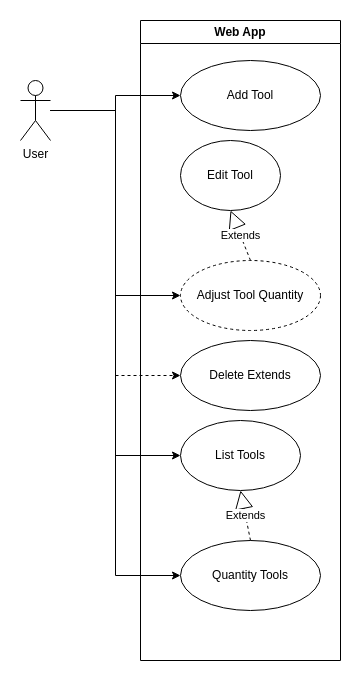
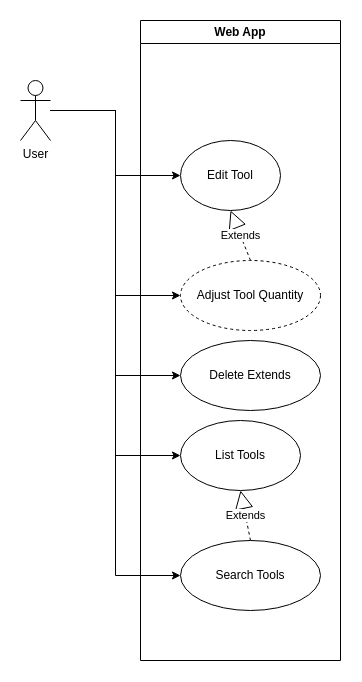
edge "User" -> "Add Tool": removed
node "Add Tool": removed
edge "User" -> "Edit Tool": added
edge "User" -> "Delete Extends": style dashed -> solid
node "Quantity Tools": label "Quantity Tools" -> "Search Tools"
